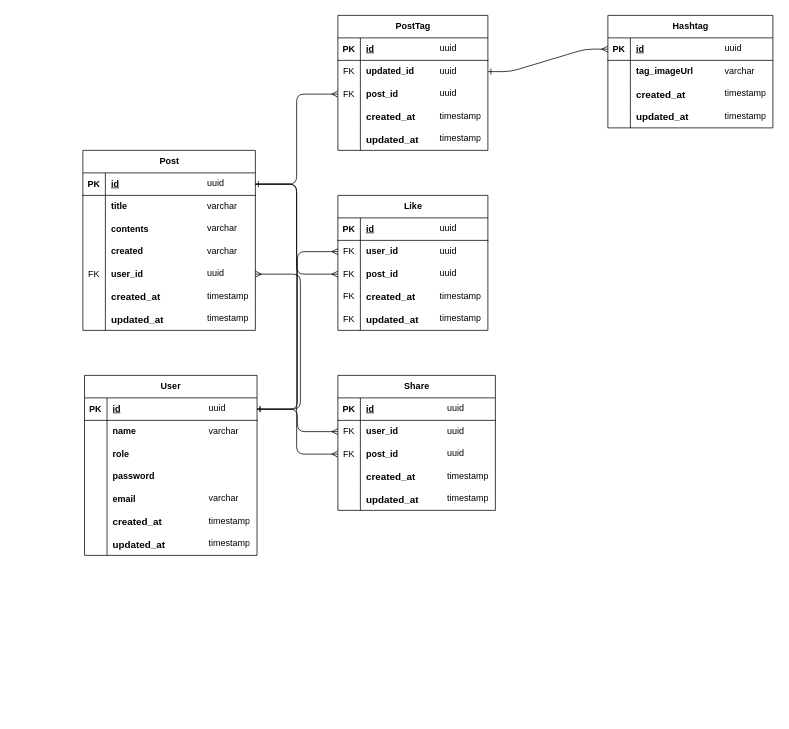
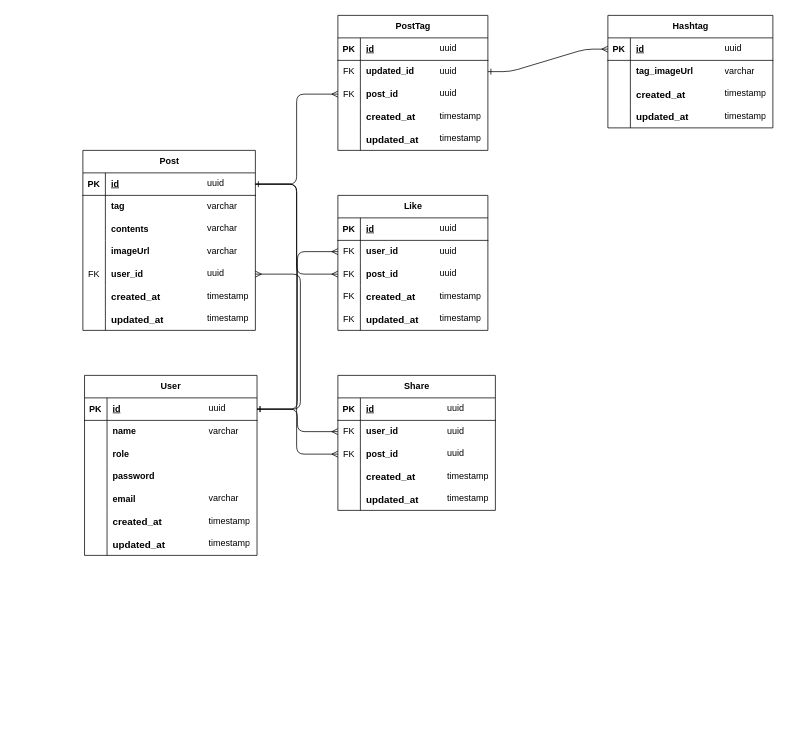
node "title": label "title" -> "tag"
node "created": label "created" -> "imageUrl"
